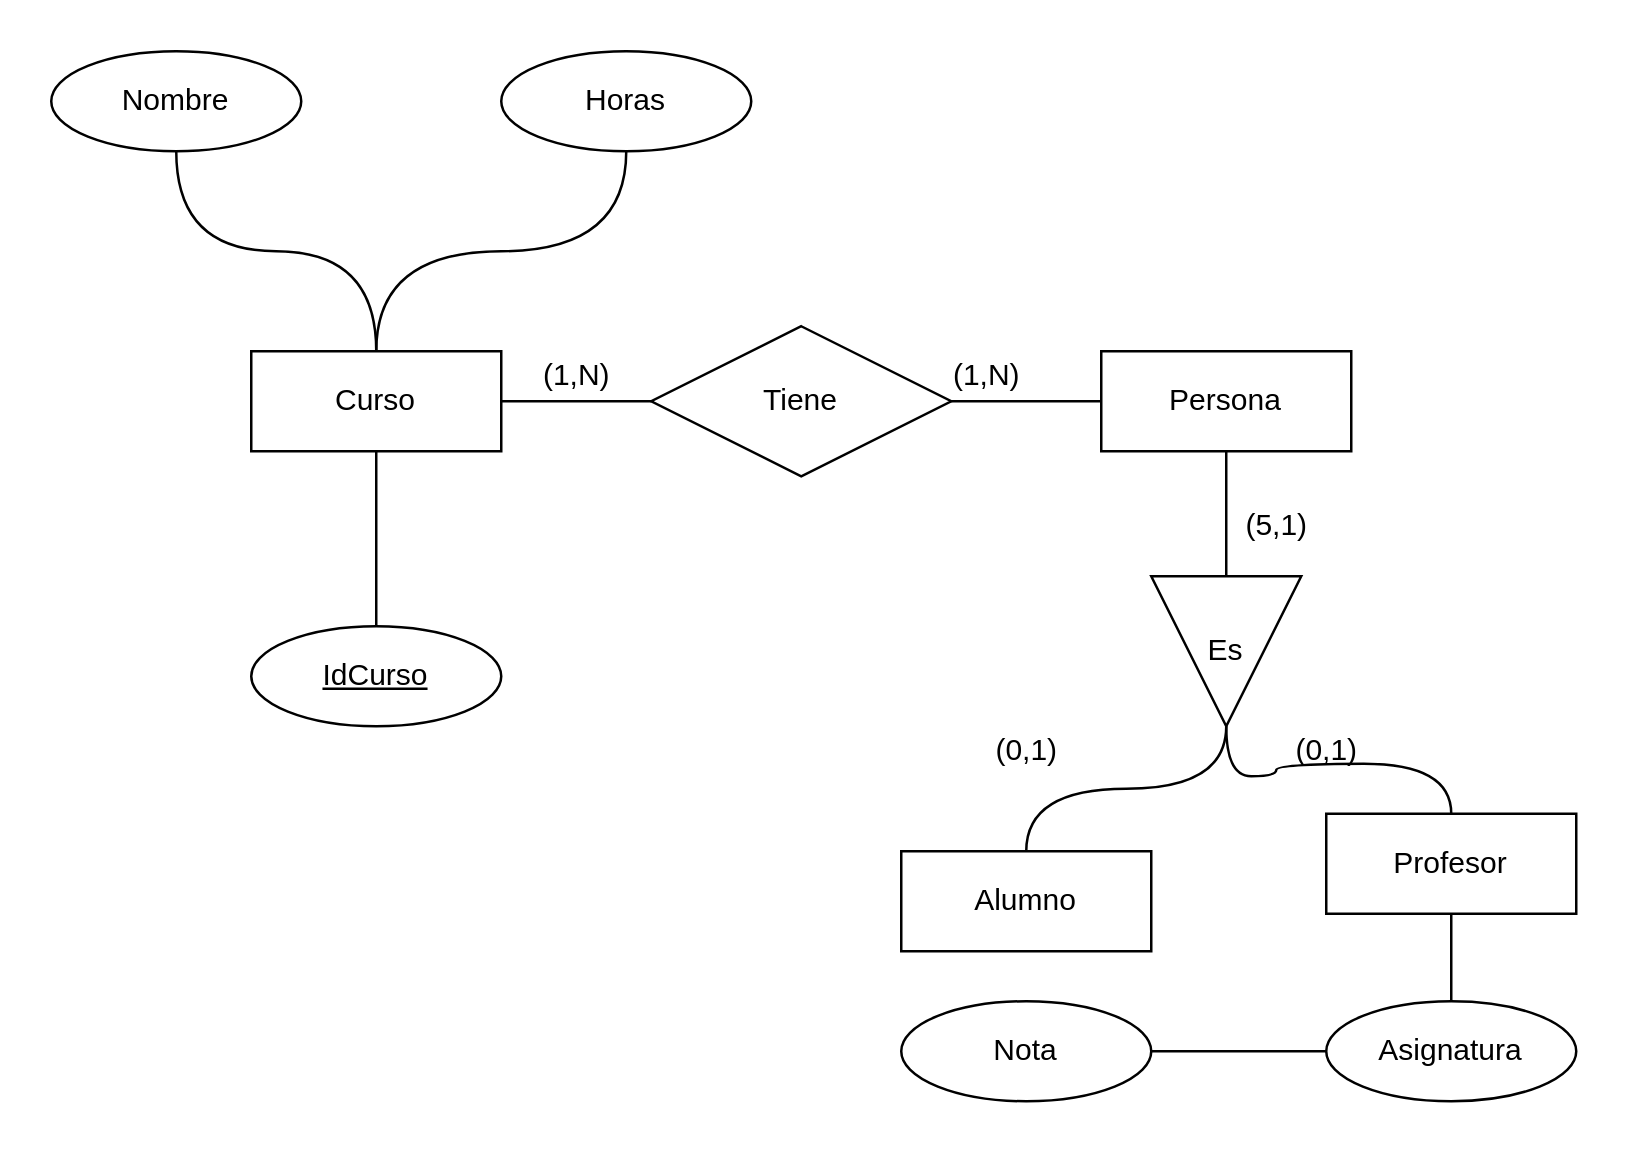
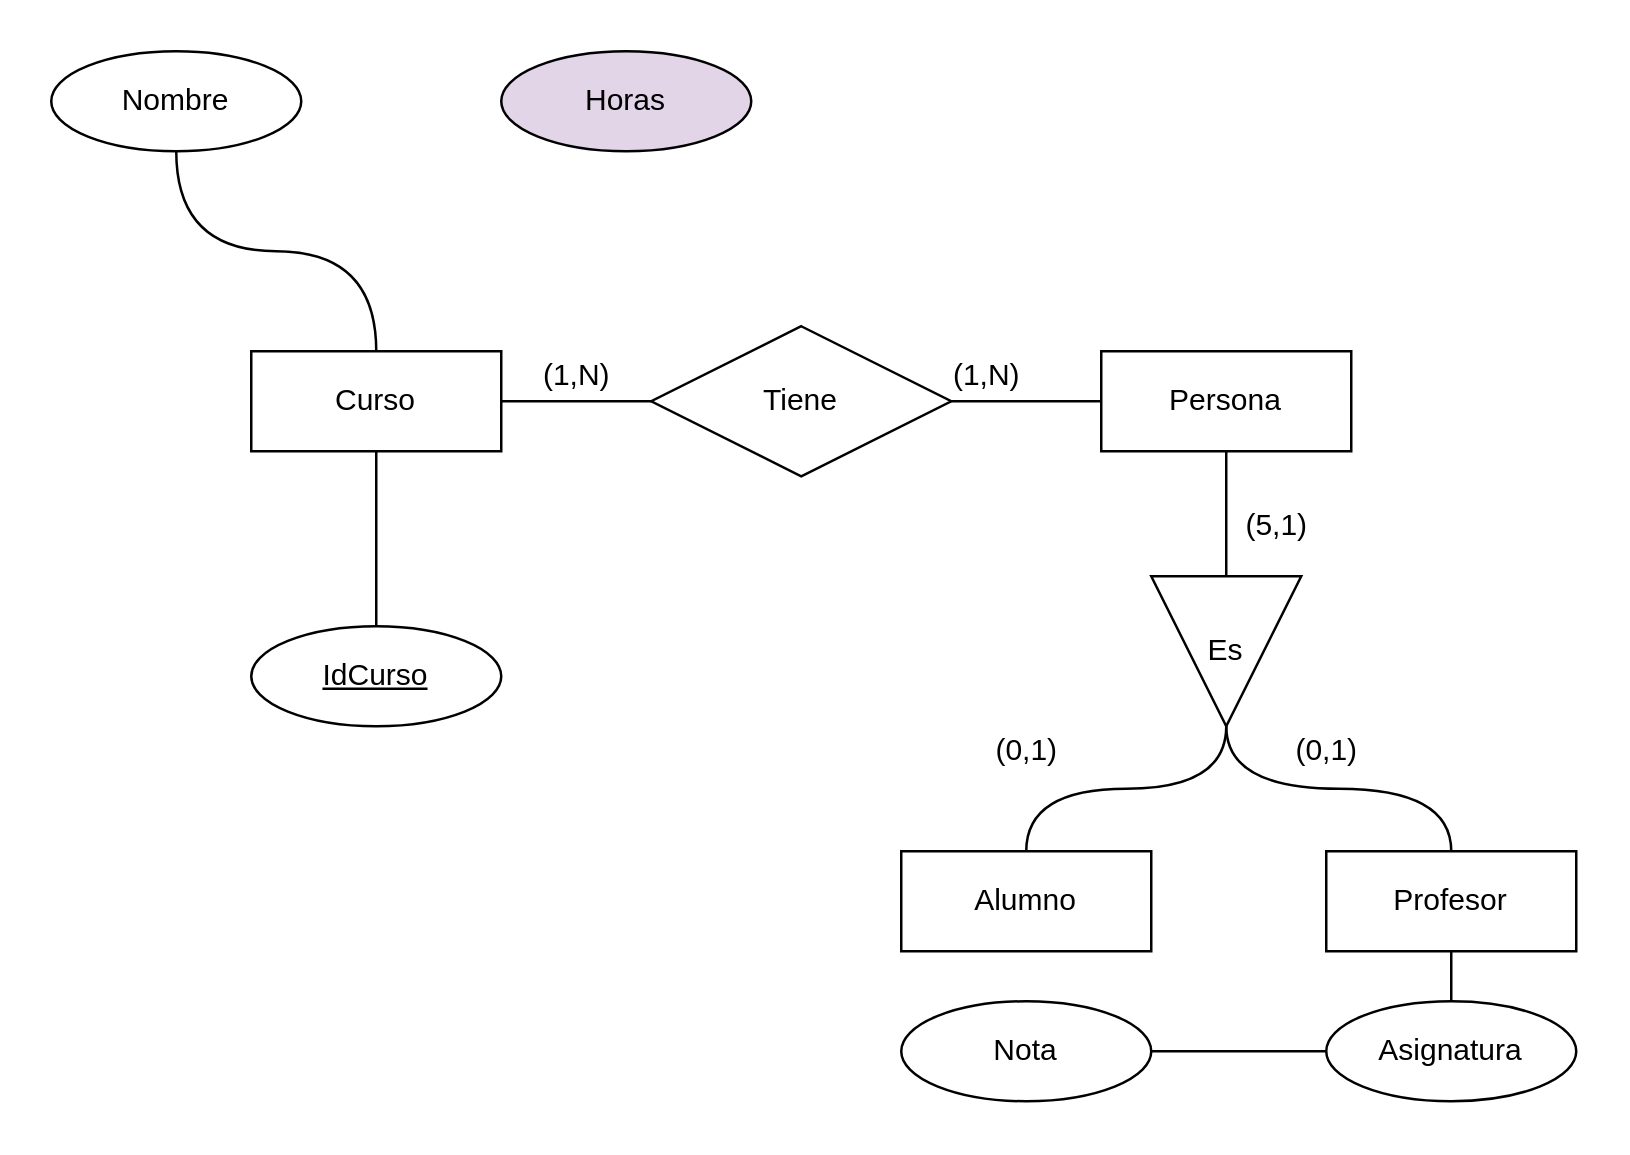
node "Horas": fillcolor #ffffff -> #e1d5e7
edge "Horas" -- "Curso": removed
node "Profesor": moved (1451, 864) -> (1451, 901)
